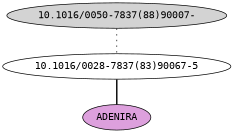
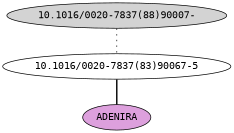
node "10.1016/0050-7837(88)90007-": label "10.1016/0050-7837(88)90007-" -> "10.1016/0020-7837(88)90007-"
node "10.1016/0028-7837(83)90067-5": label "10.1016/0028-7837(83)90067-5" -> "10.1016/0020-7837(83)90067-5"
